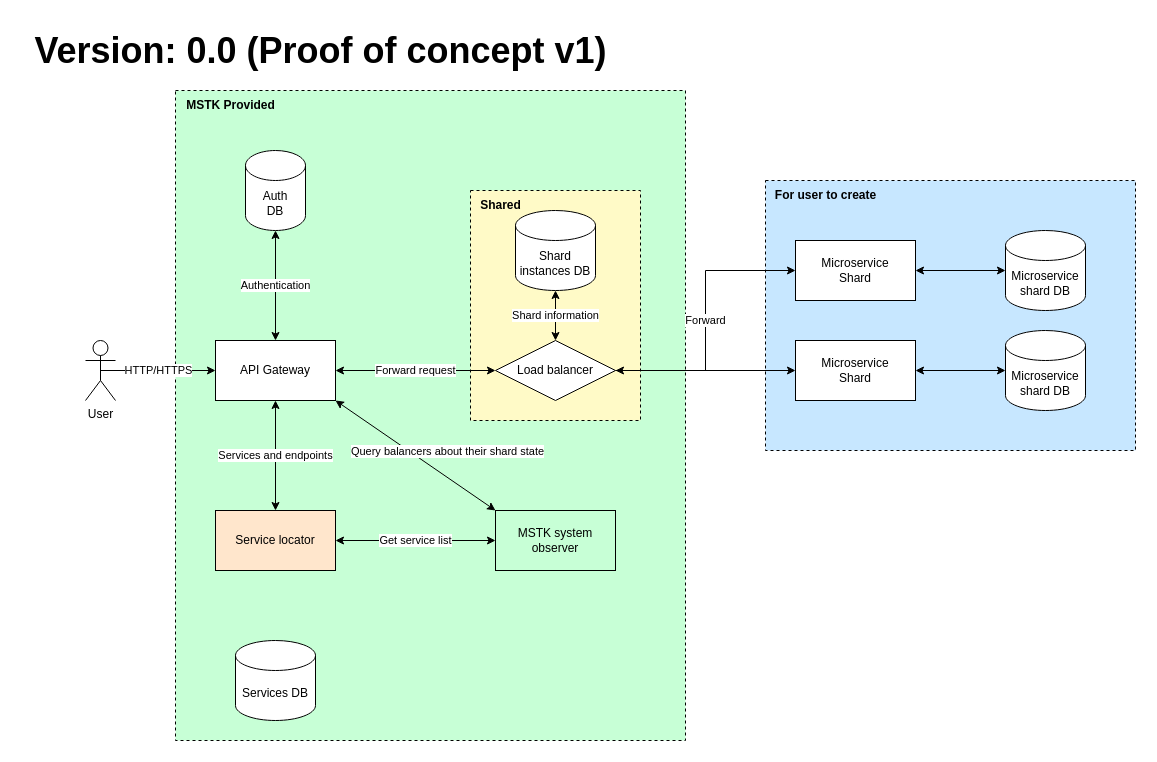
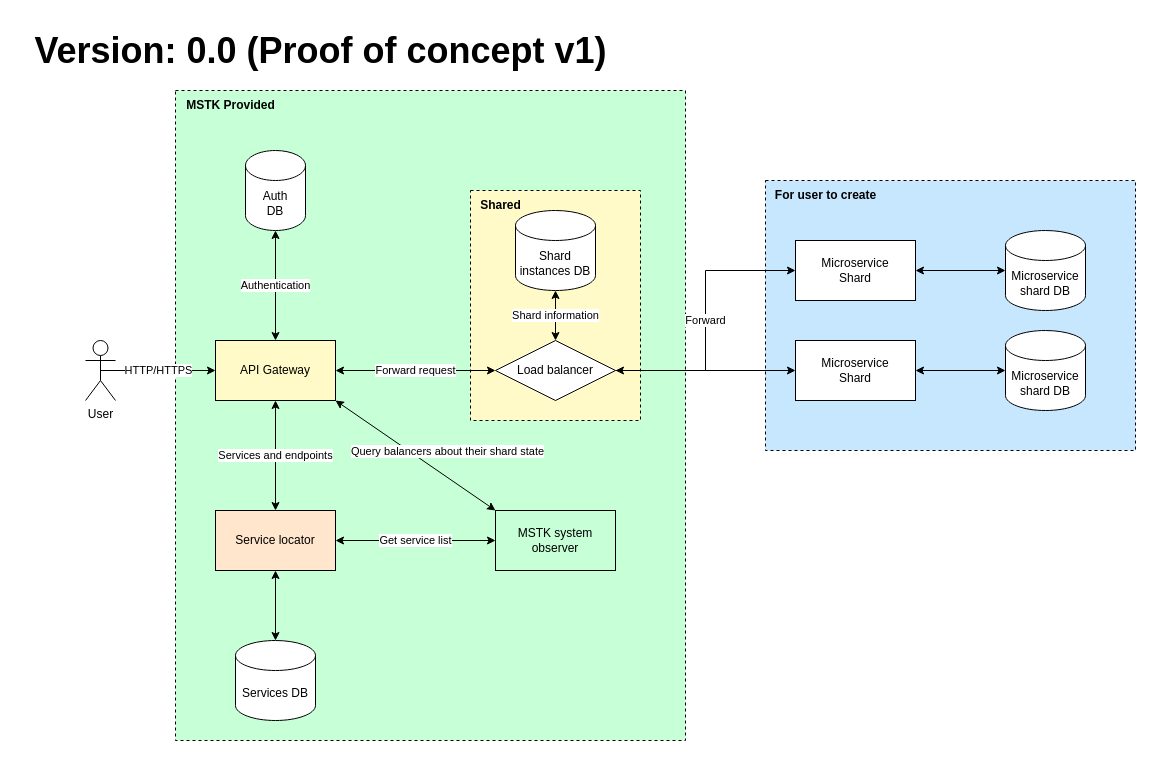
node "API Gateway": fillcolor #ffffff -> #fffac7
edge "Service locator" -- "Services DB": added
